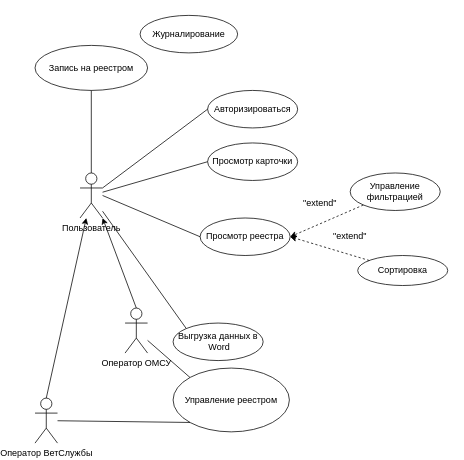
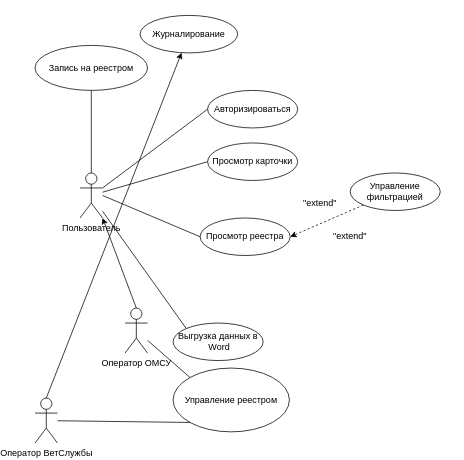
edge "Сортировка" -> "Просмотр реестра": removed
node "Сортировка": removed
edge "Оператор ВетСлужбы" -> "Пользователь": now "Оператор ВетСлужбы" -> "Журналирование"
